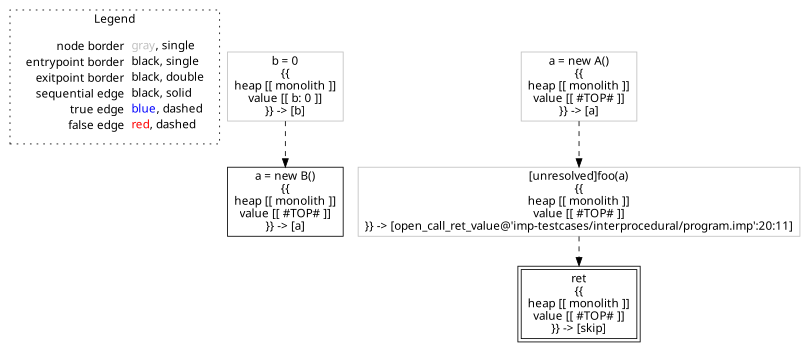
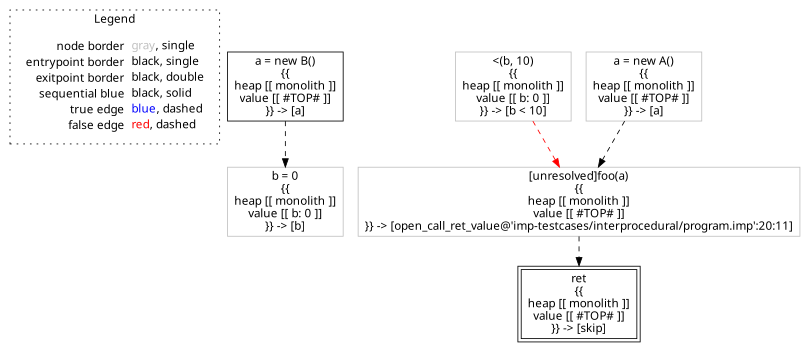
node "<(b, 10)": added
node "node border": text "sequential edge" -> "sequential blue"
edge "b = 0" -> "a = new B()": reversed
